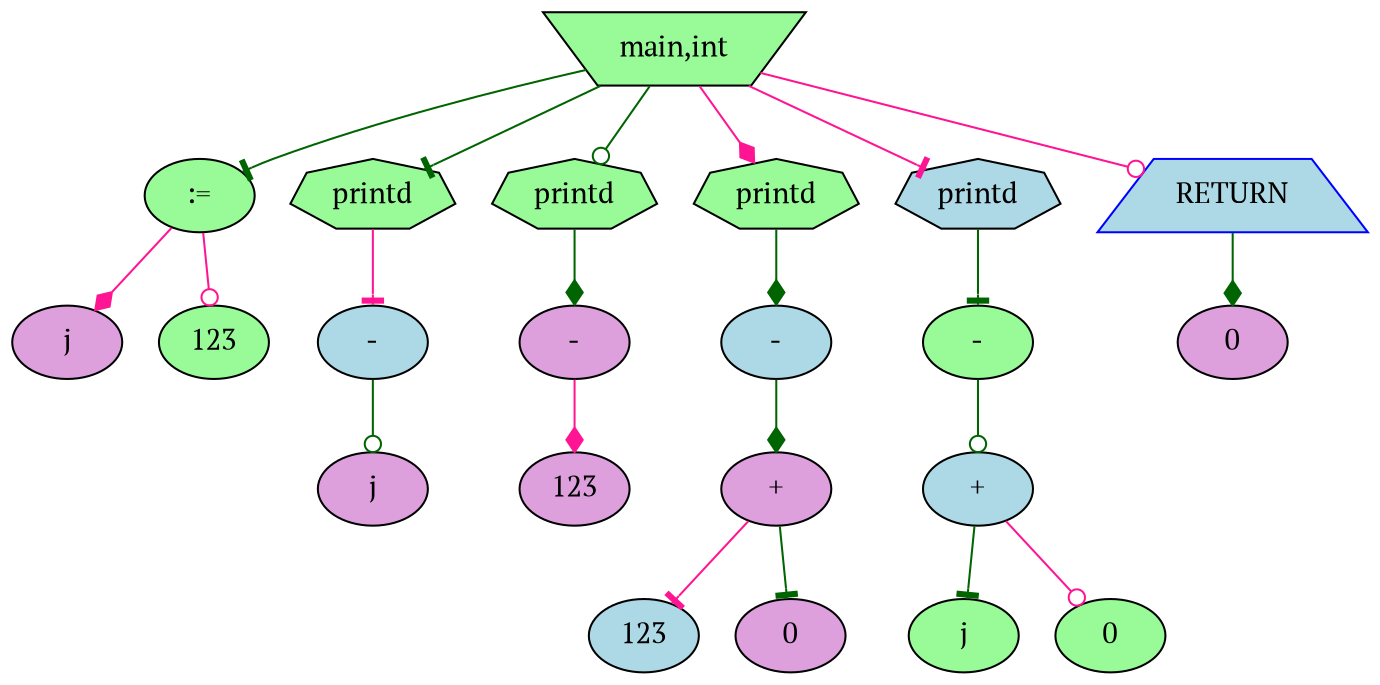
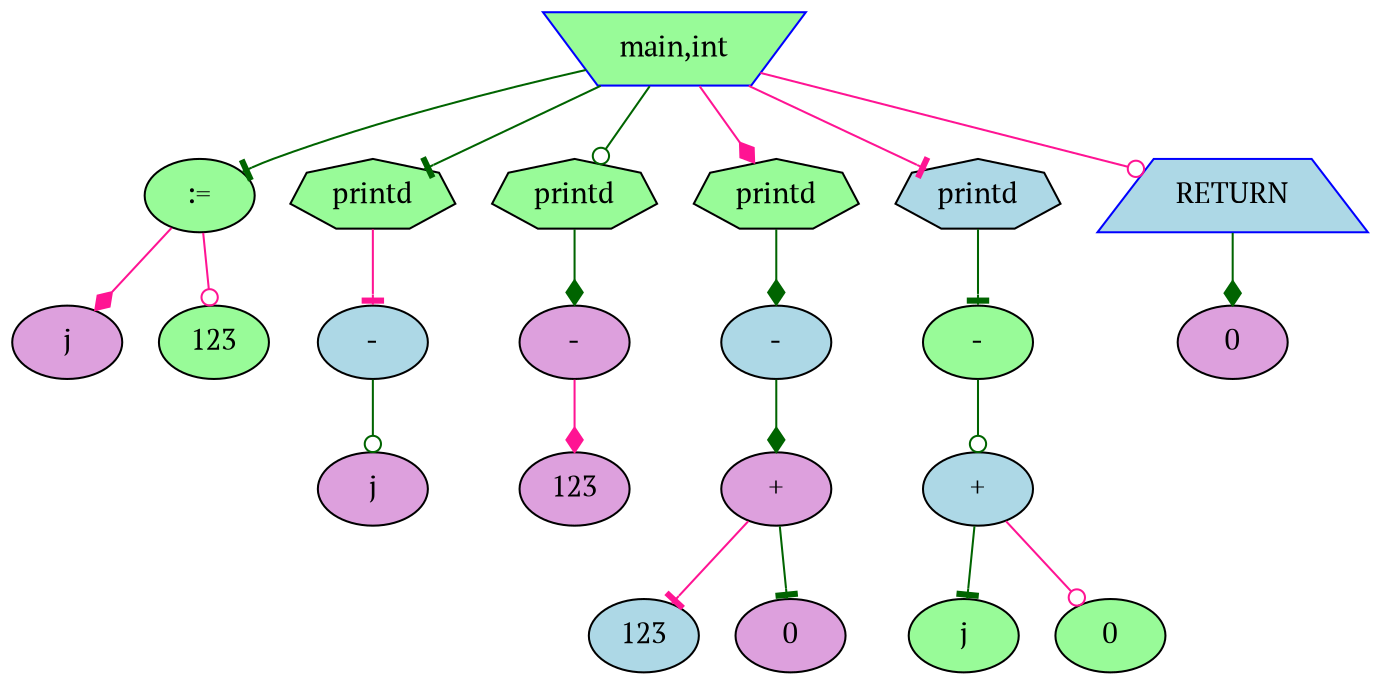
node "main,int": color black -> blue
